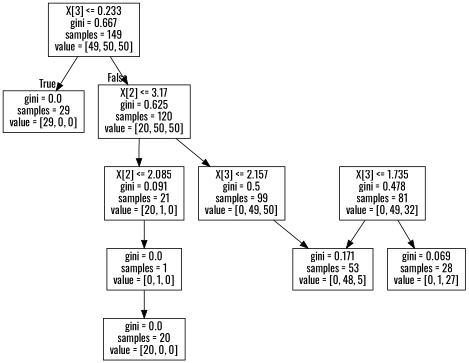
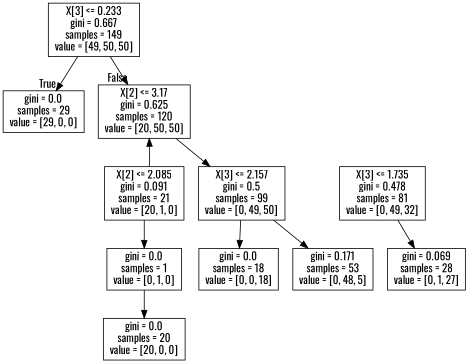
edge "X[2] <= 3.17 gini = 0.625 samples = 120 value = [20, 50, 50]" -> "X[2] <= 2.085 gini = 0.091 samples = 21 value = [20, 1, 0]": reversed
edge "X[3] <= 1.735 gini = 0.478 samples = 81 value = [0, 49, 32]" -> "gini = 0.171 samples = 53 value = [0, 48, 5]": removed
node "gini = 0.0 samples = 18 value = [0, 0, 18]": added
